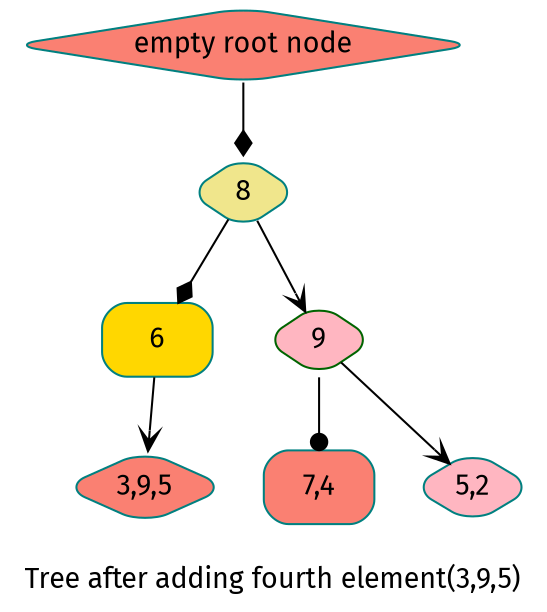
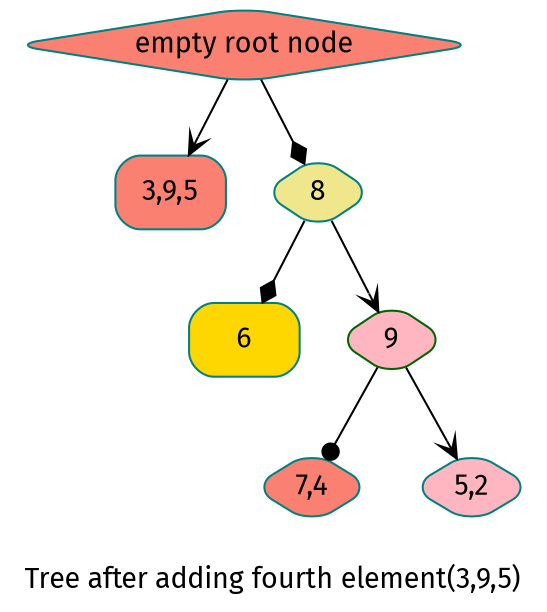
edge "6" -> "3,9,5": now "empty root node" -> "3,9,5"
node "3,9,5": shape diamond -> box
node "7,4": shape box -> diamond
